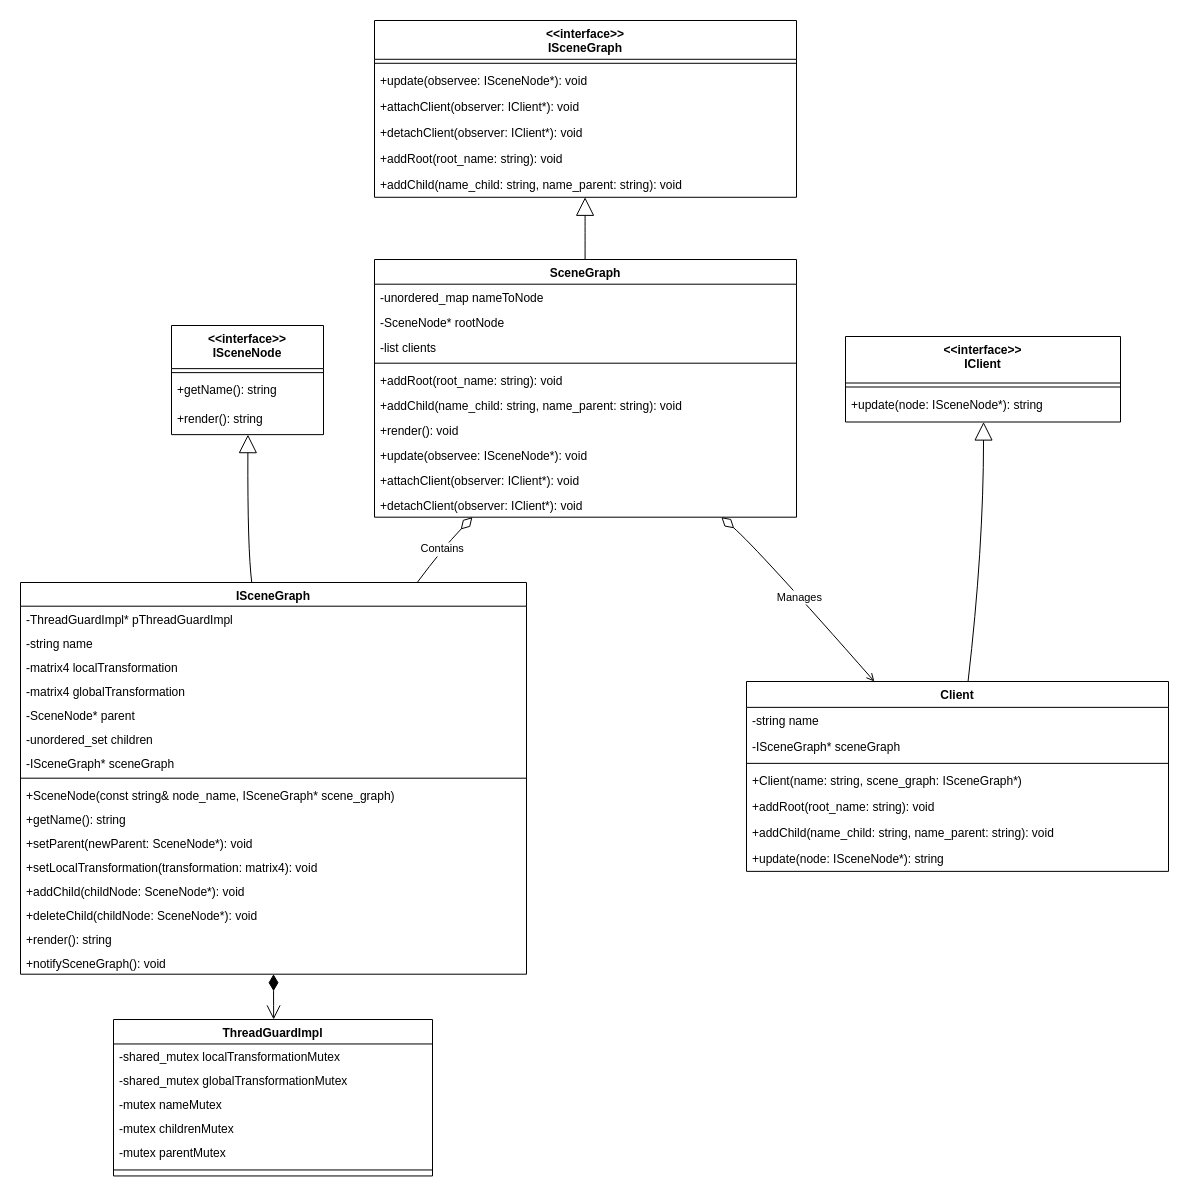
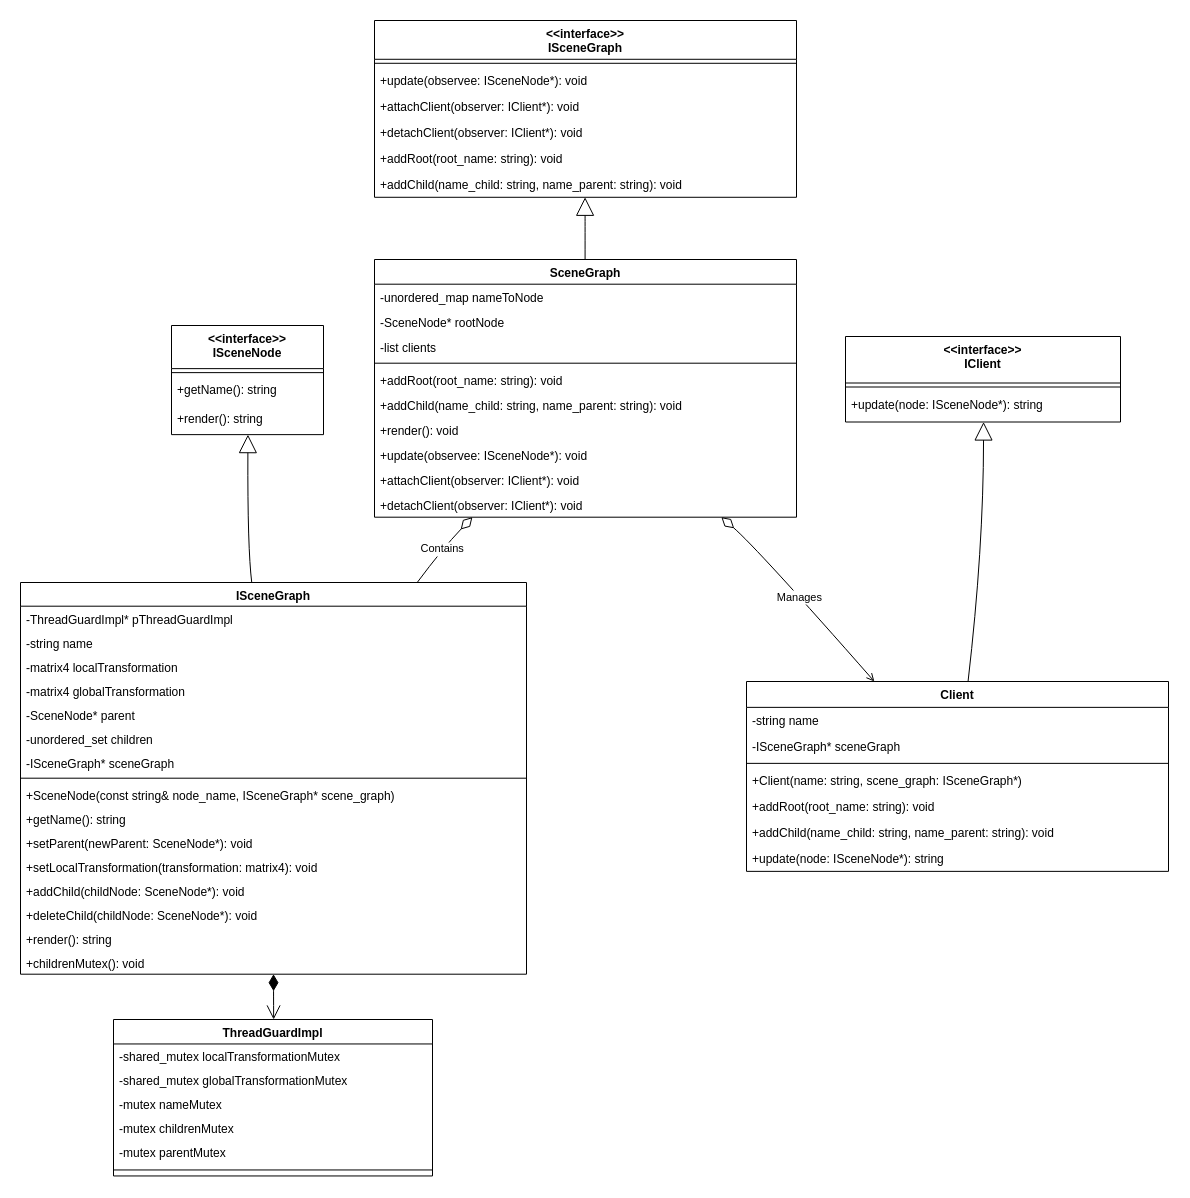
node "+notifySceneGraph(): void": label "+notifySceneGraph(): void" -> "+childrenMutex(): void"
